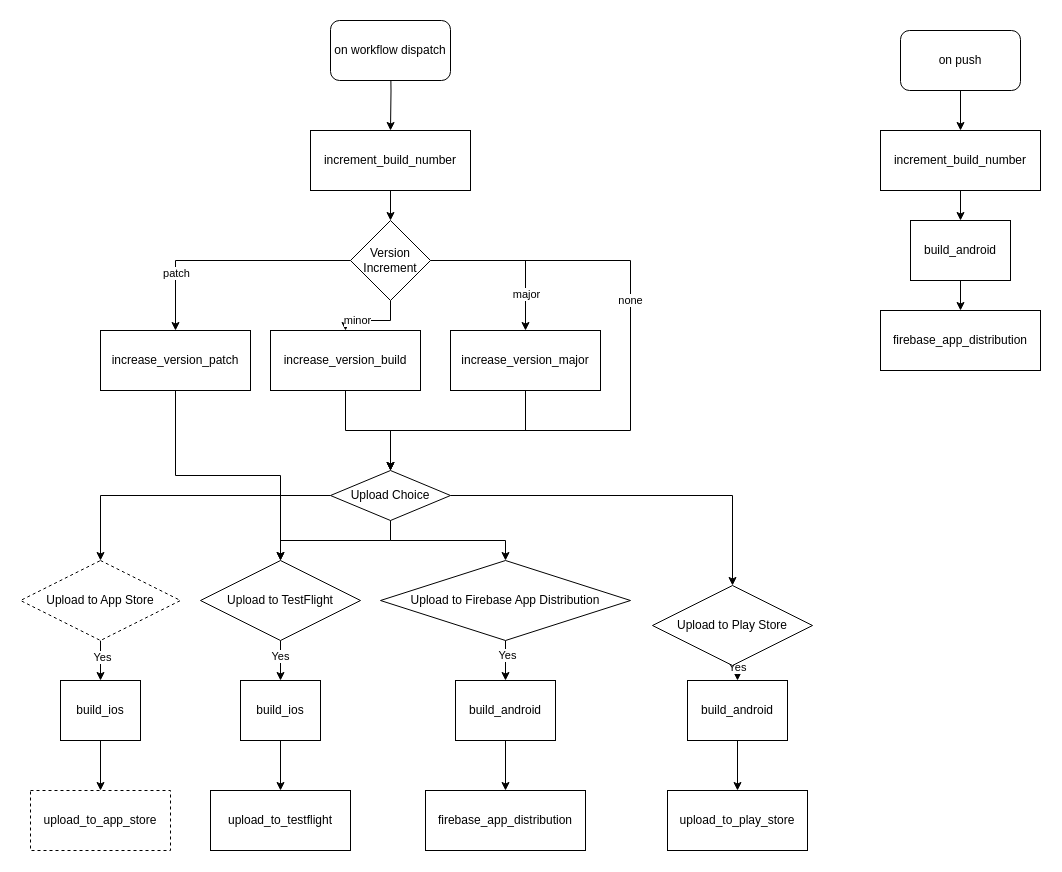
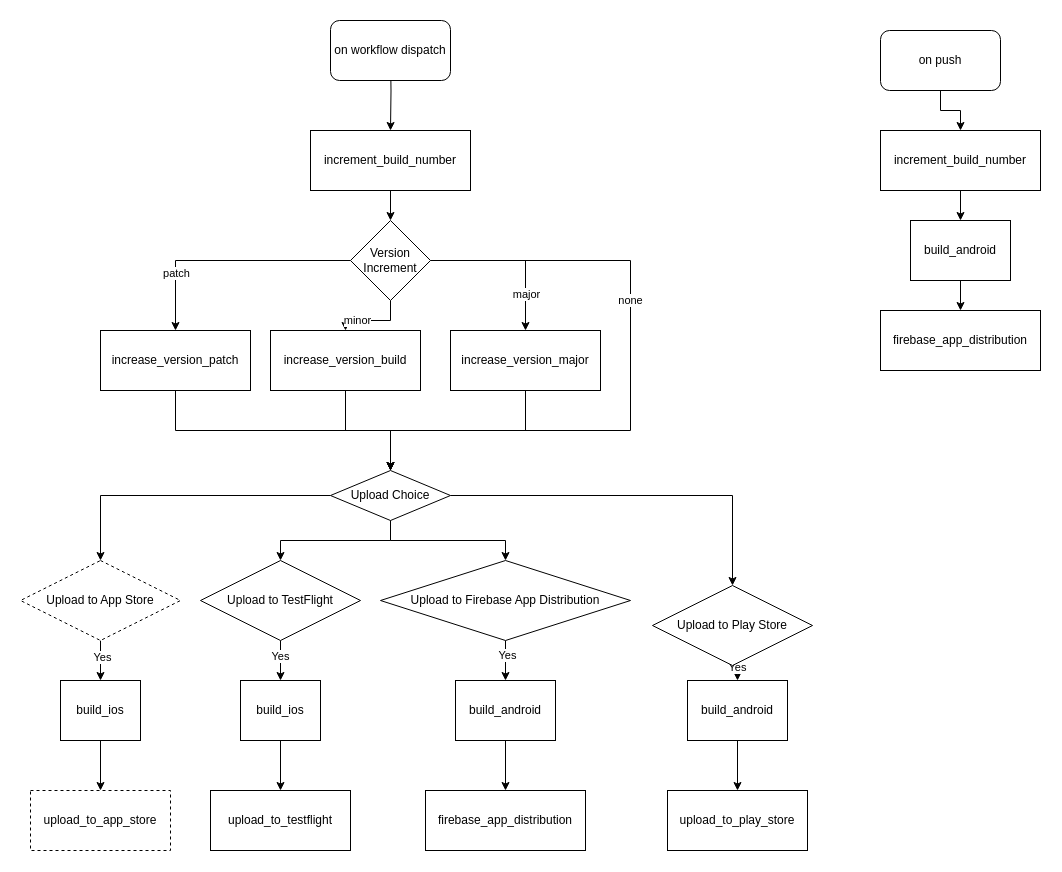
node "on push": moved (961, 61) -> (941, 61)
edge "increase_version_patch" -> "Upload to TestFlight": now "increase_version_patch" -> "Upload Choice"
